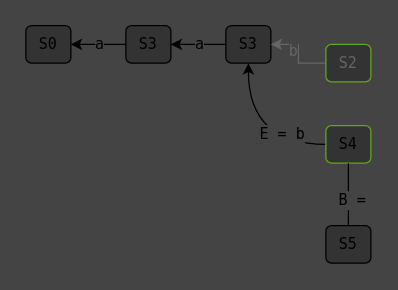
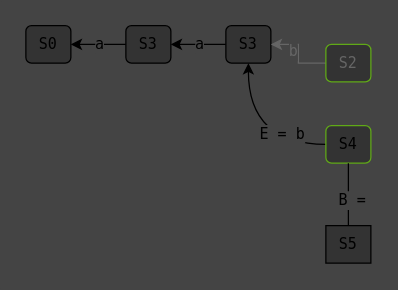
node "S5": shape rounded rectangle -> rectangle
